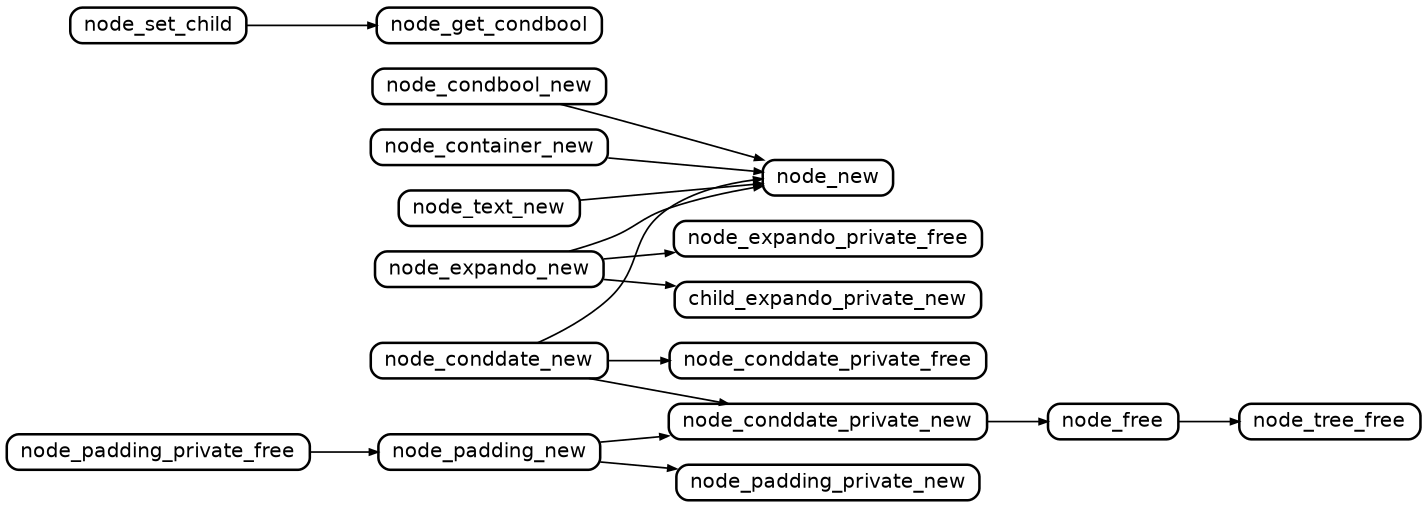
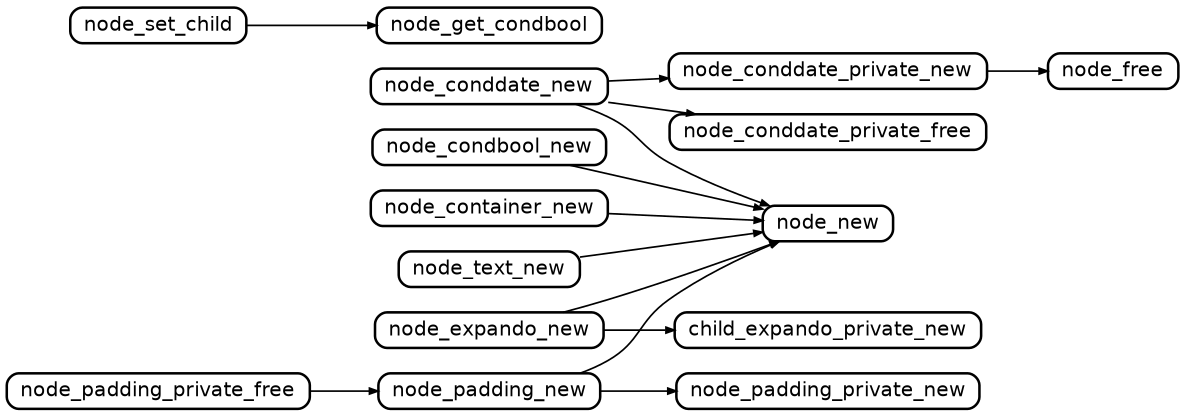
node "node_expando_private_free": removed
node "node_tree_free": removed
edge "node_padding_new" -> "node_conddate_private_new": now "node_padding_new" -> "node_new"
